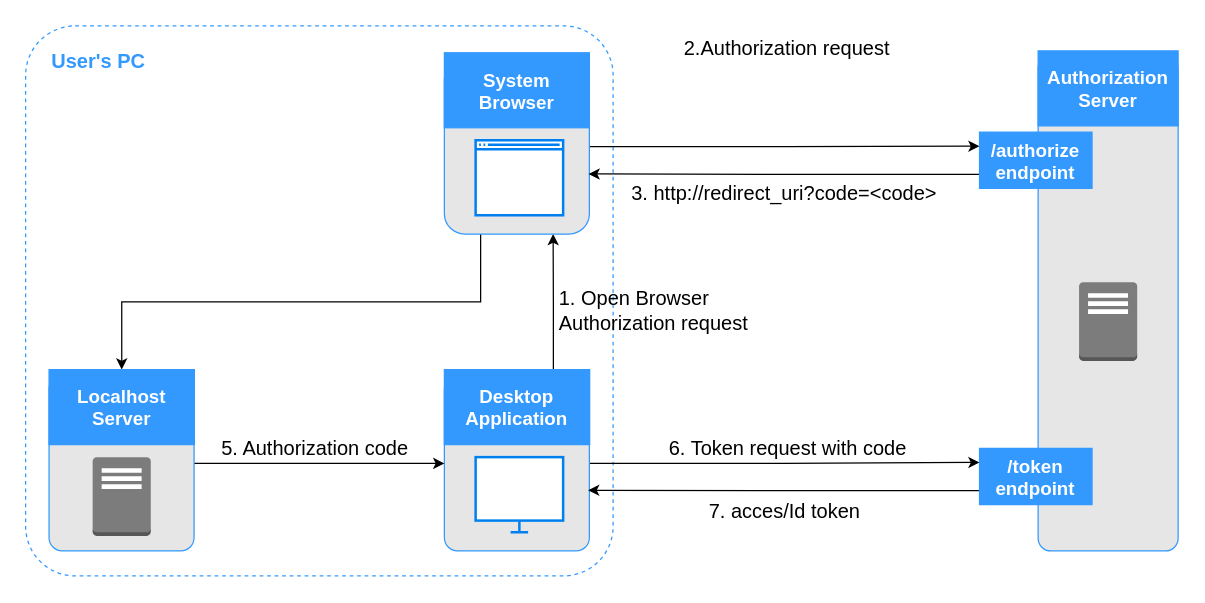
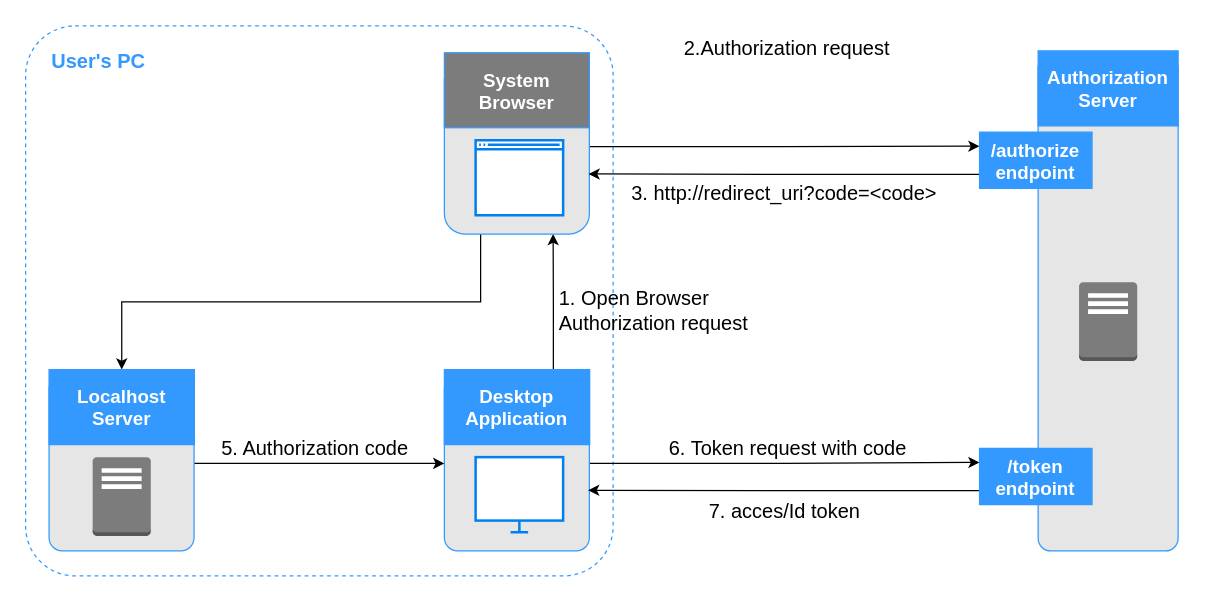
node "System Browser": fillcolor #3399ff -> #7d7c7c
